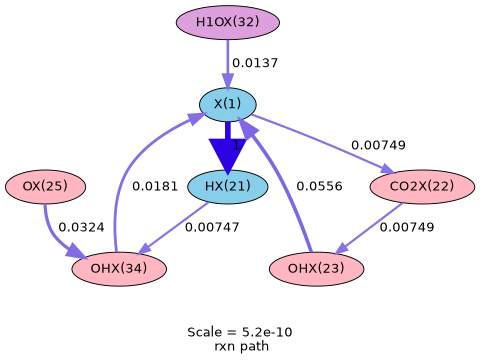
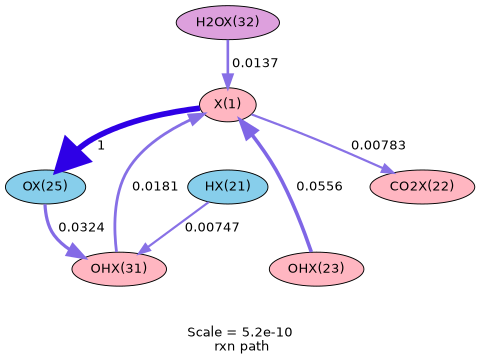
node "H1OX(32)": label "H1OX(32)" -> "H2OX(32)"
node "X(1)": fillcolor skyblue -> lightpink
edge "X(1)" -> "HX(21)": now "X(1)" -> "OX(25)"
edge "X(1)" -> "CO2X(22)": label " 0.00749" -> " 0.00783"
node "OX(25)": fillcolor lightpink -> skyblue
edge "CO2X(22)" -> "OHX(23)": removed, label "0.00749"
node "OHX(34)": label "OHX(34)" -> "OHX(31)"
